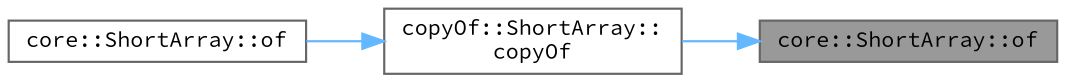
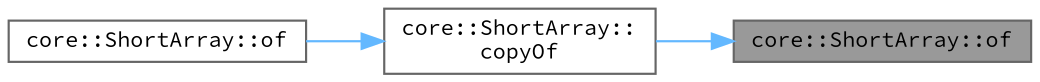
node "copyOf::ShortArray:: copyOf": label "copyOf::ShortArray:: copyOf" -> "core::ShortArray:: copyOf"
